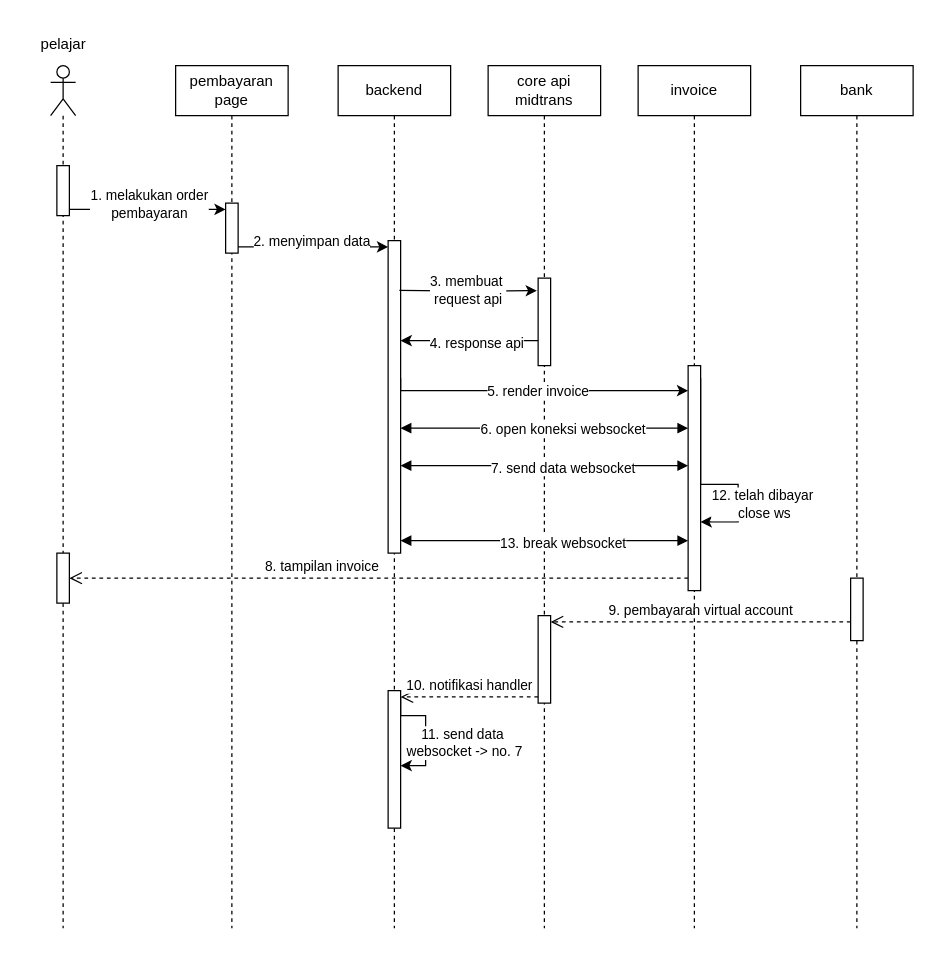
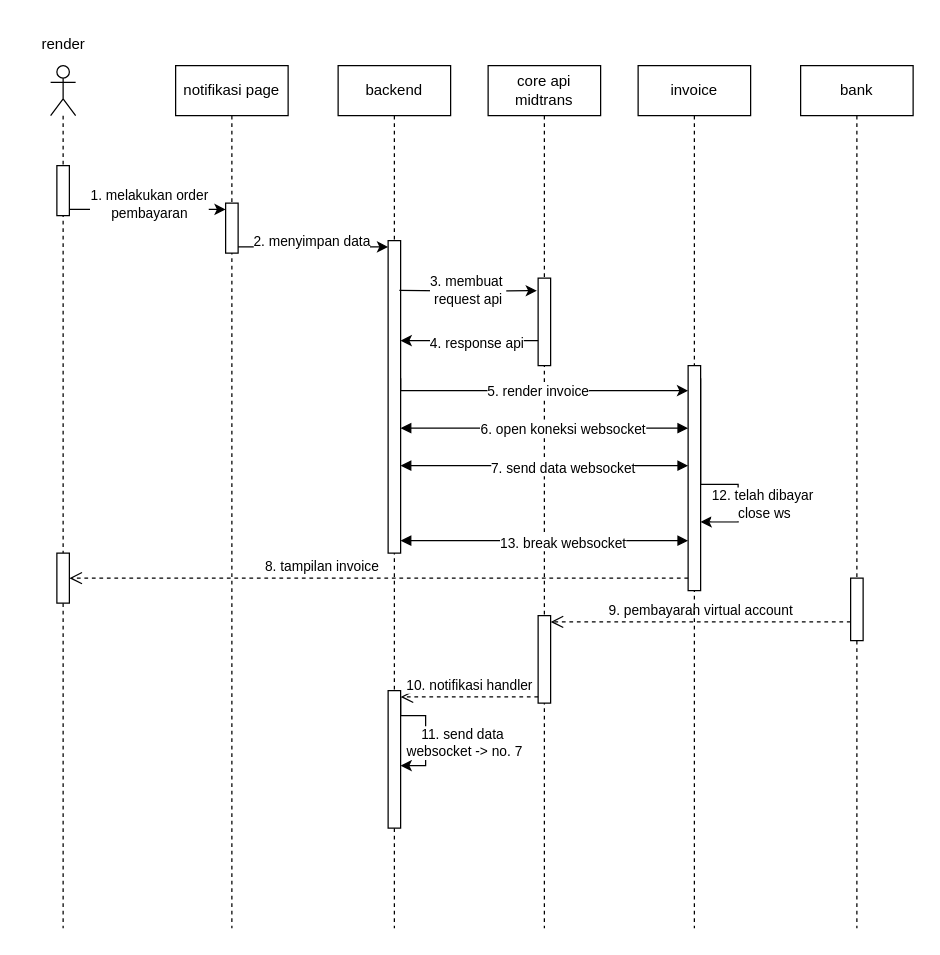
node "pelajar": label "pelajar" -> "render"
node "pembayaran page": label "pembayaran page" -> "notifikasi page"
